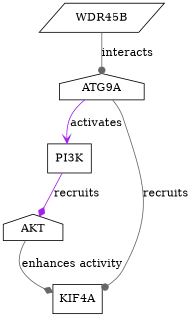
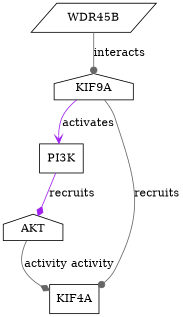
node "ATG9A": label "ATG9A" -> "KIF9A"
edge "AKT" -> "KIF4A": label "enhances activity" -> "activity activity"
